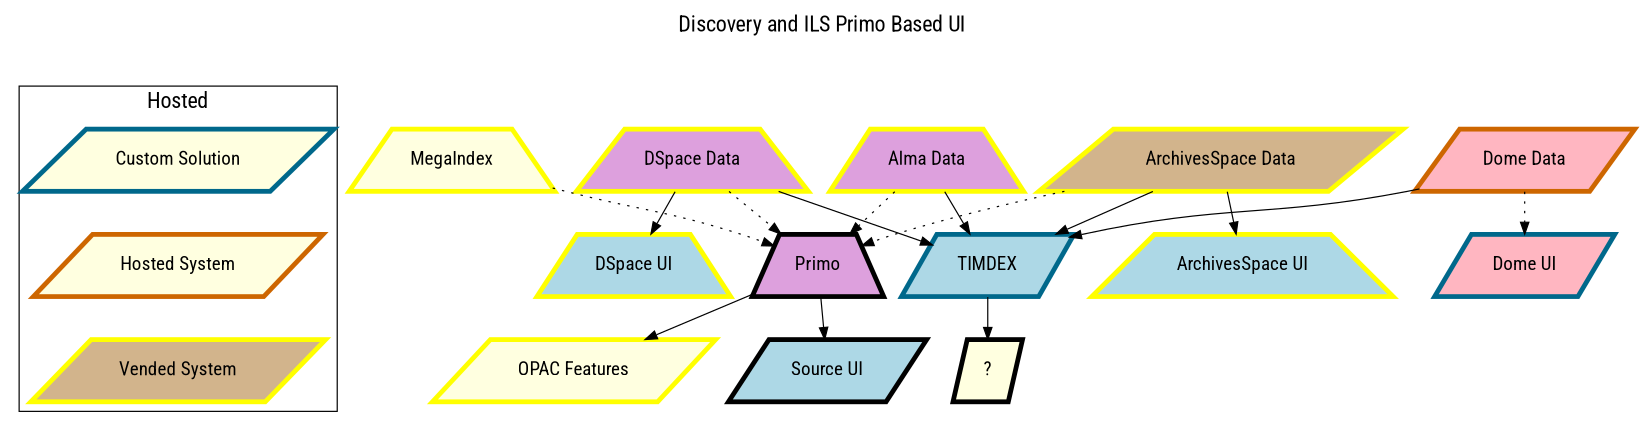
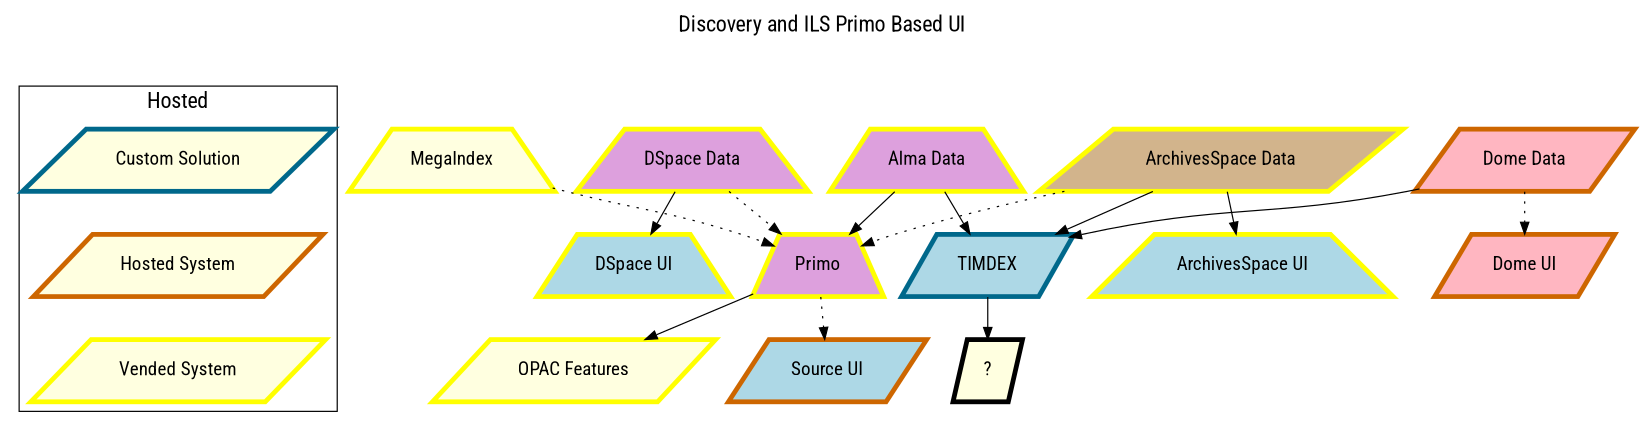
edge "Alma Data" -> "Primo": style dotted -> solid
edge "DSpace Data" -> "TIMDEX": removed
node "Primo": color black -> Yellow1
node "Dome UI": color DeepSkyBlue4 -> darkorange3
edge "Primo" -> "Source UI": style solid -> dotted
node "Vended System": fillcolor tan -> lightyellow
node "Source UI": color black -> darkorange3
